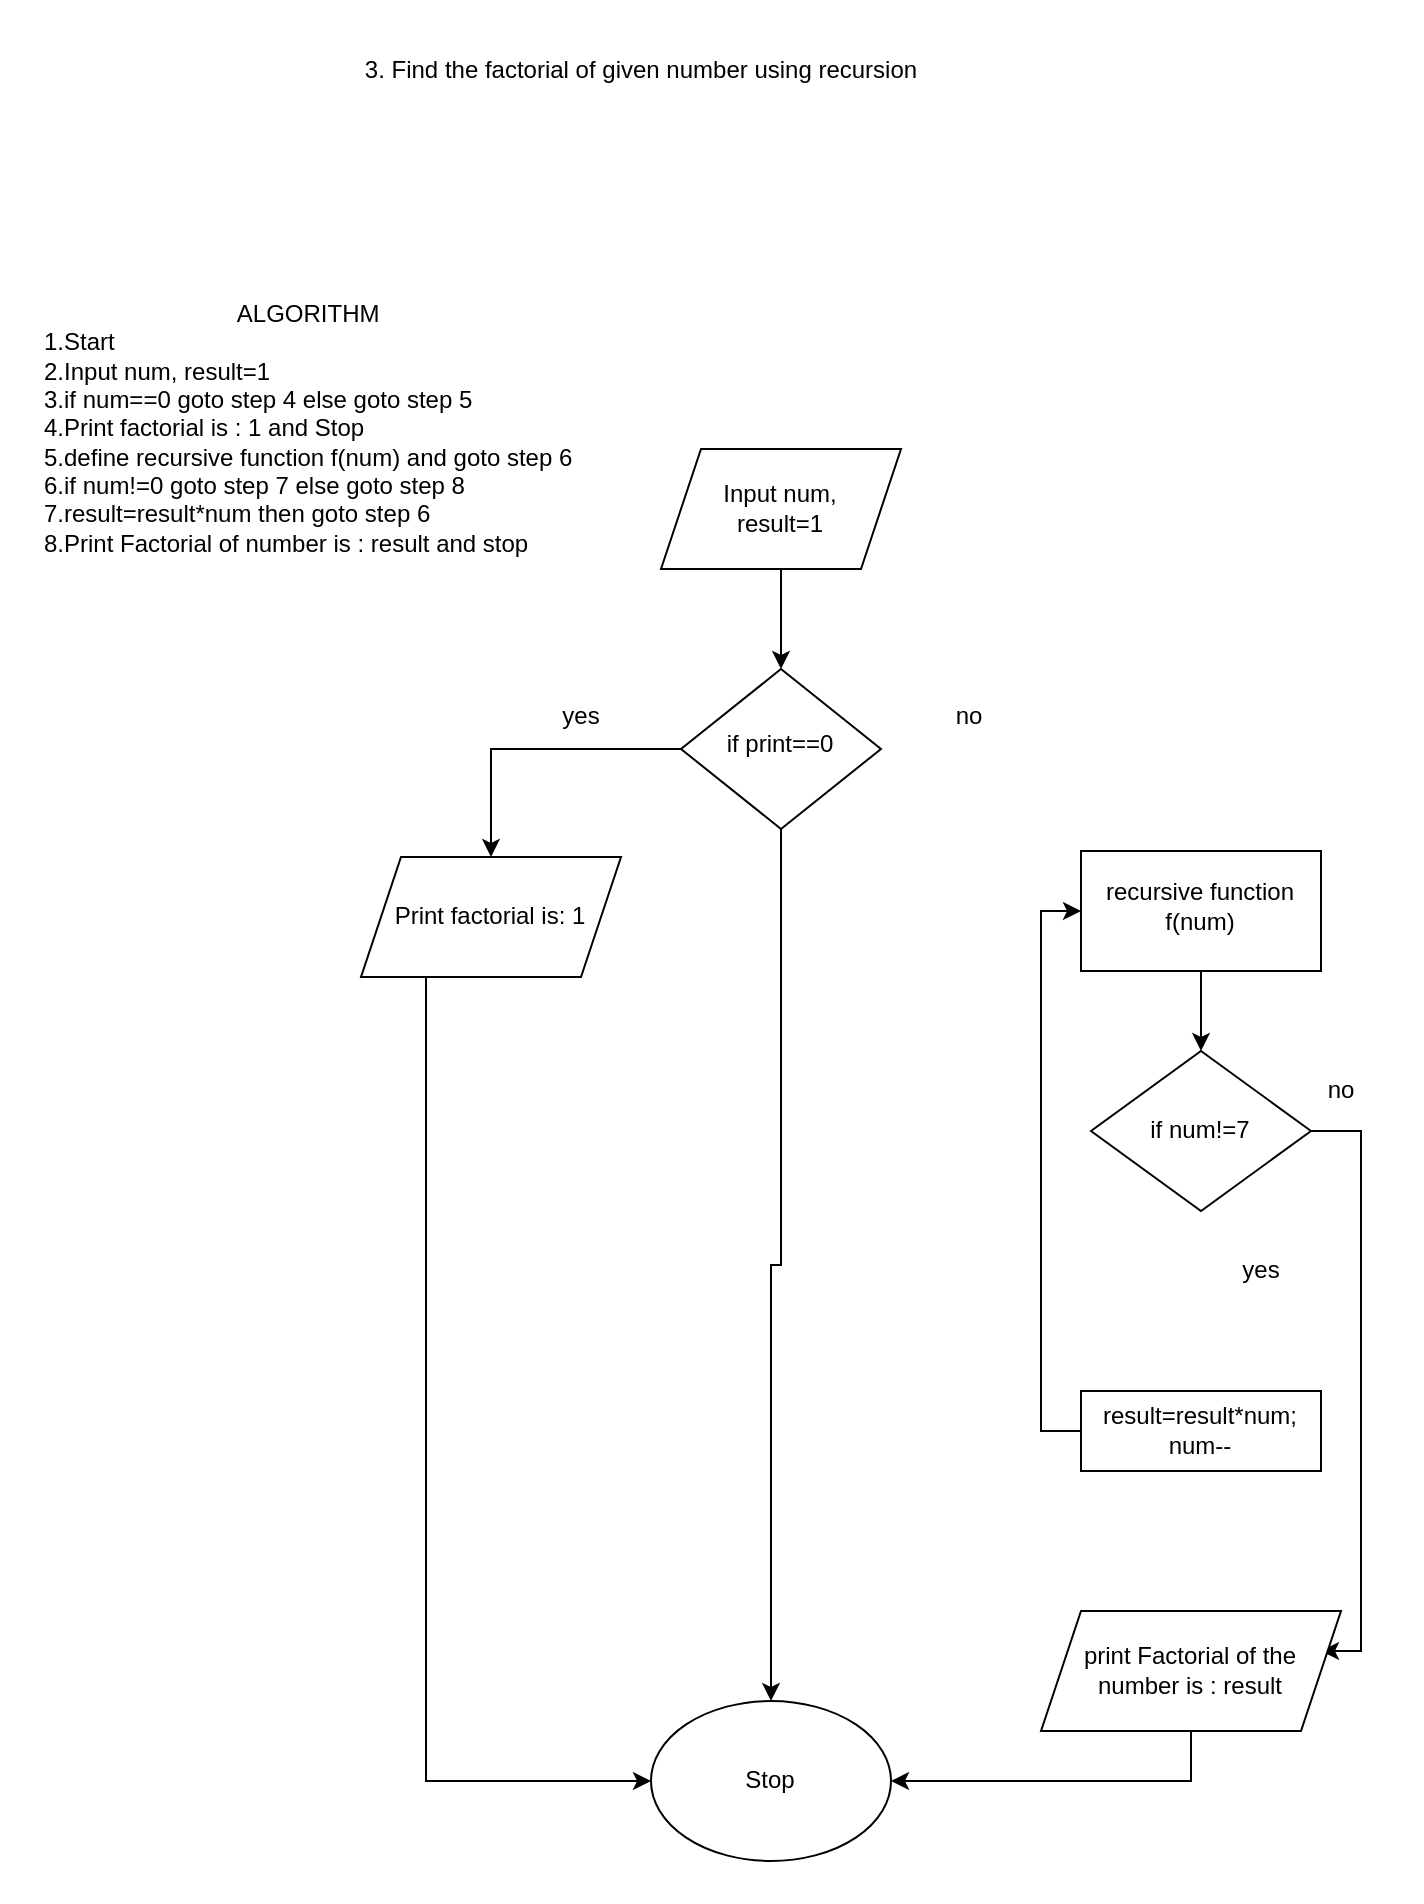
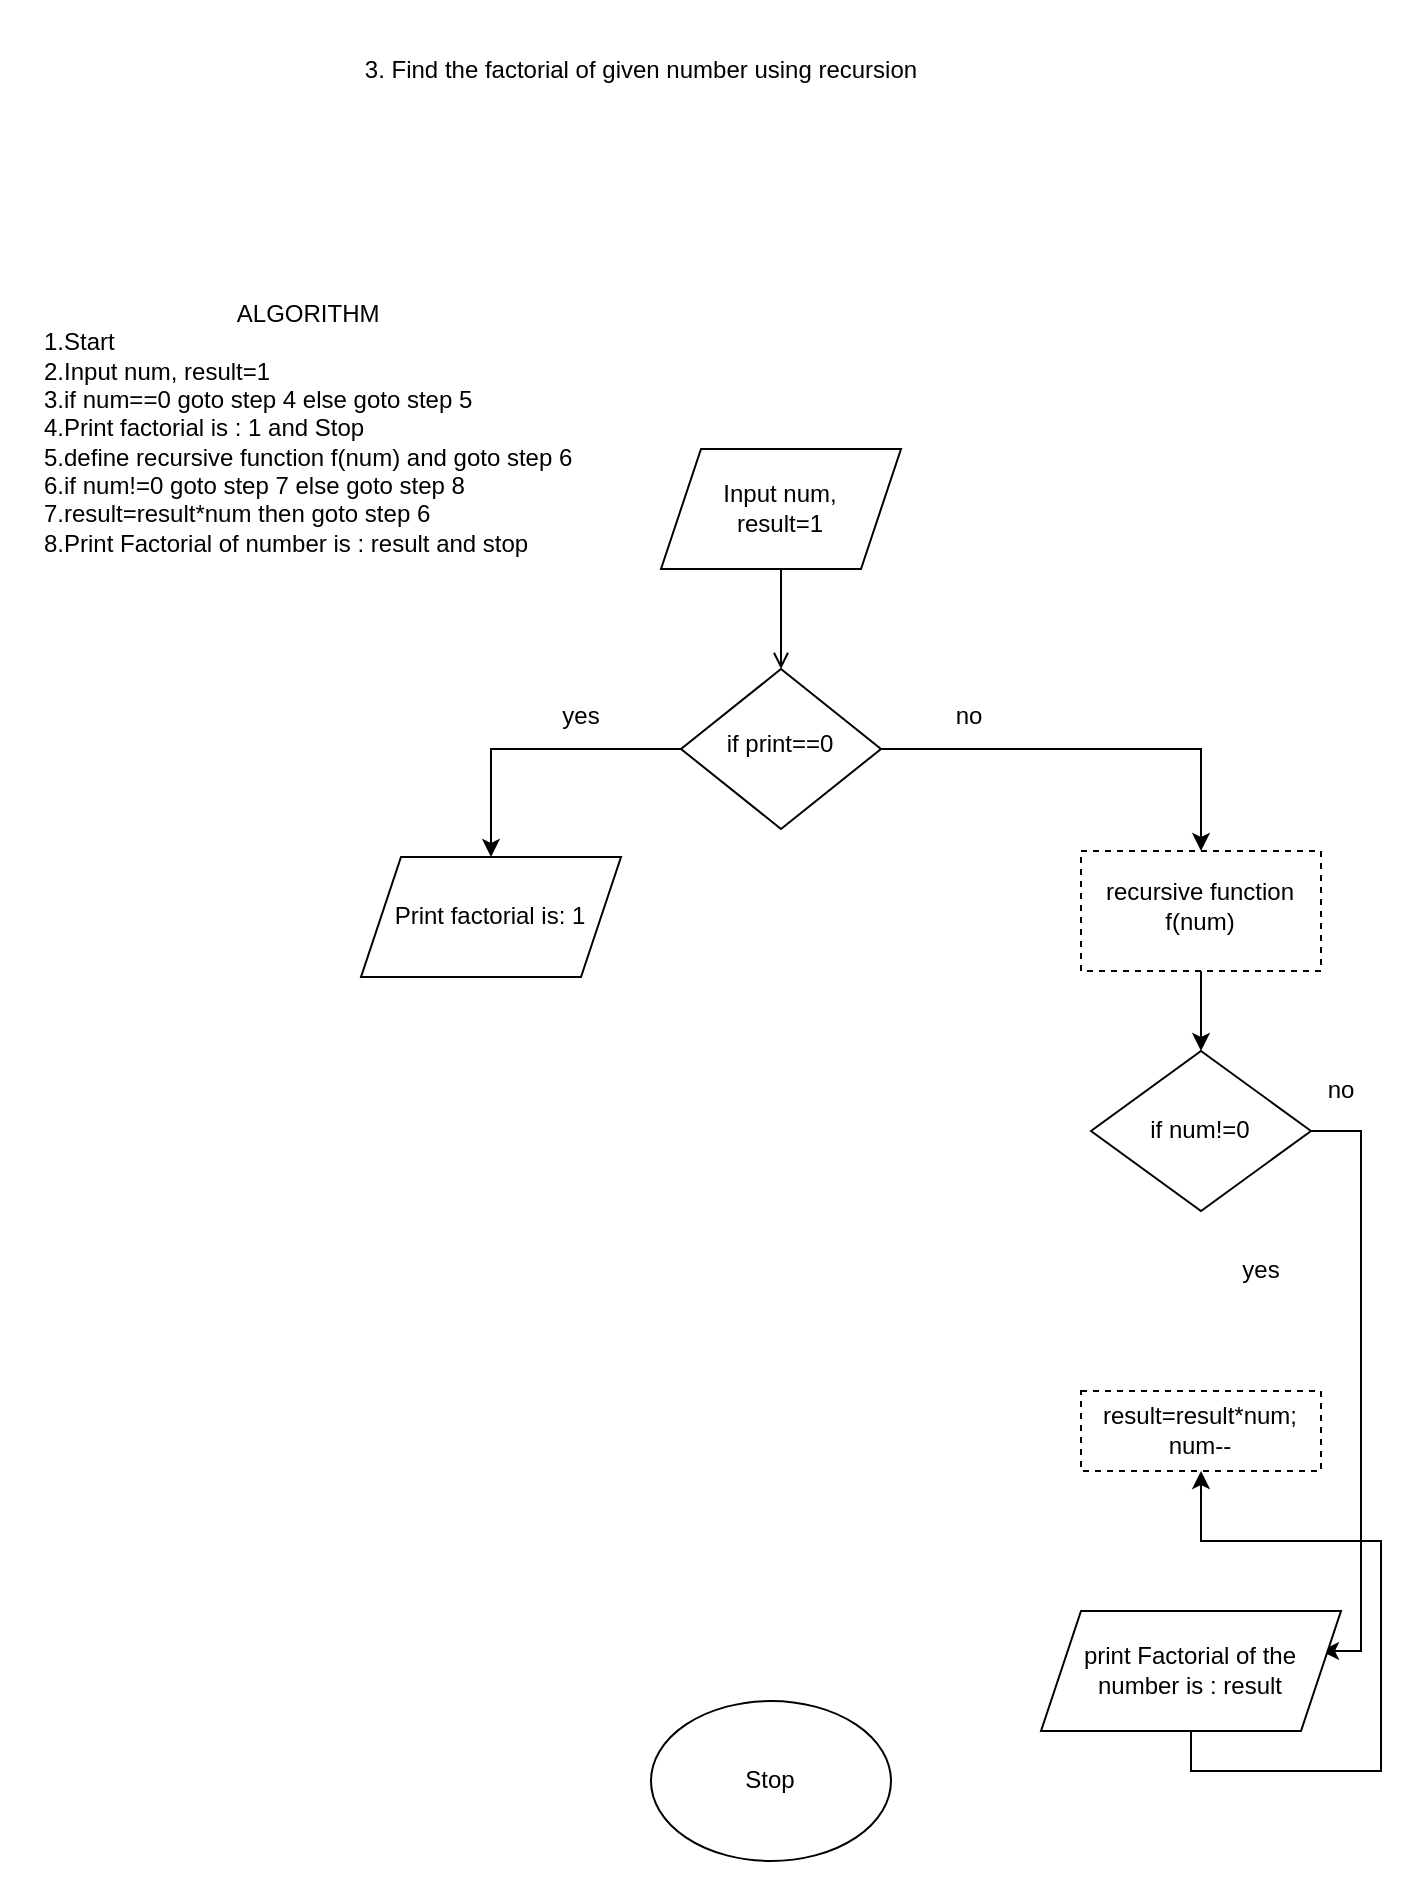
edge "Input num, result=1" -> "if print==0": arrowhead classic -> open
node "recursive function f(num)": style solid -> dashed
node "if num!=7": label "if num!=7" -> "if num!=0"
edge "result=result*num; num--" -> "recursive function f(num)": removed
edge "if print==0" -> "Stop": now "if print==0" -> "recursive function f(num)"
node "result=result*num; num--": style solid -> dashed
edge "Print factorial is: 1" -> "Stop": removed
edge "print Factorial of the number is : result" -> "Stop": now "print Factorial of the number is : result" -> "result=result*num; num--"
